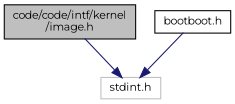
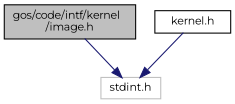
node "code/code/intf/kernel /image.h": label "code/code/intf/kernel /image.h" -> "gos/code/intf/kernel /image.h"
node "bootboot.h": label "bootboot.h" -> "kernel.h"
